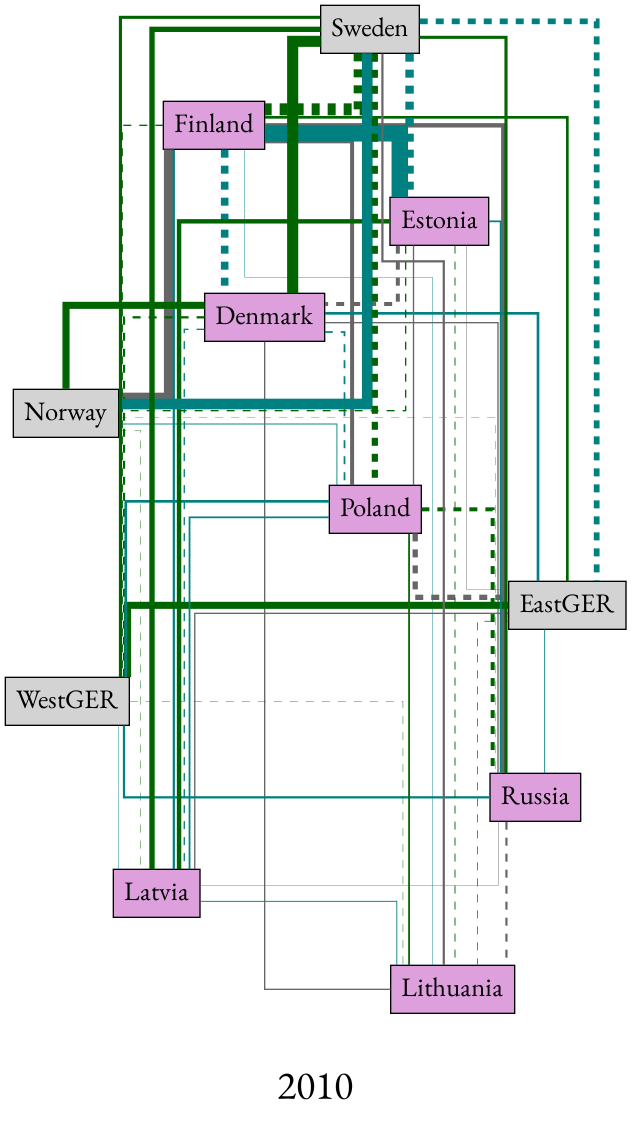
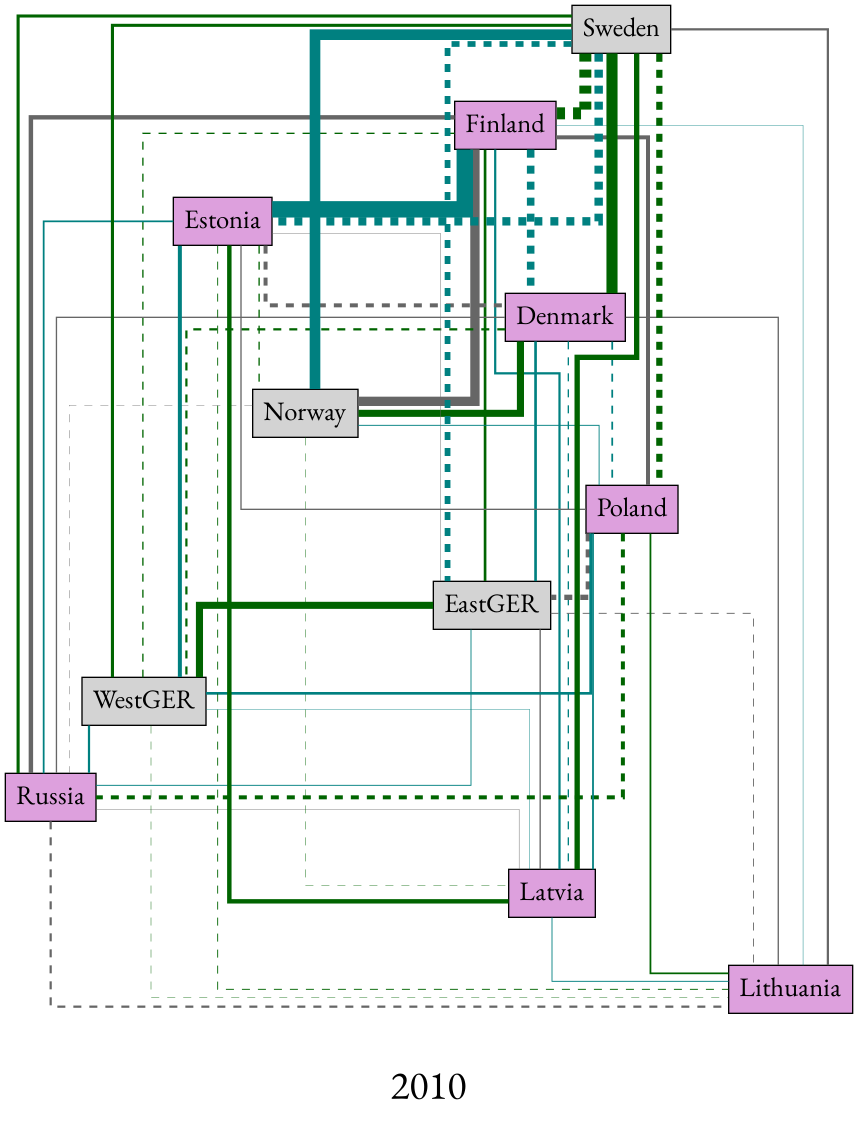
edge "Estonia" -- "WestGER": added
